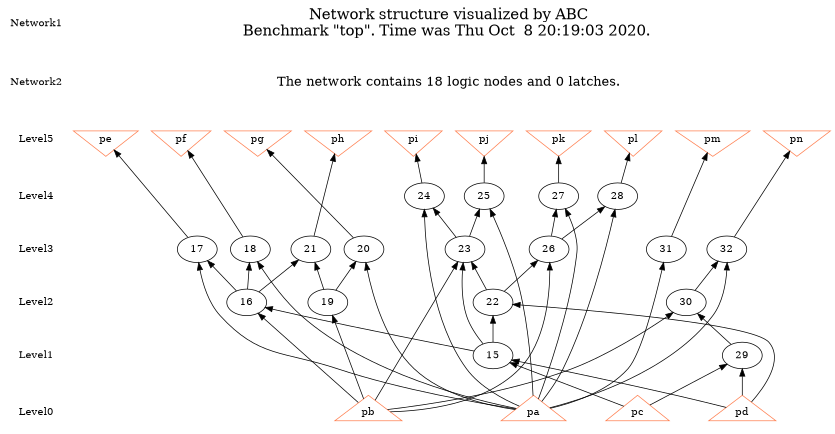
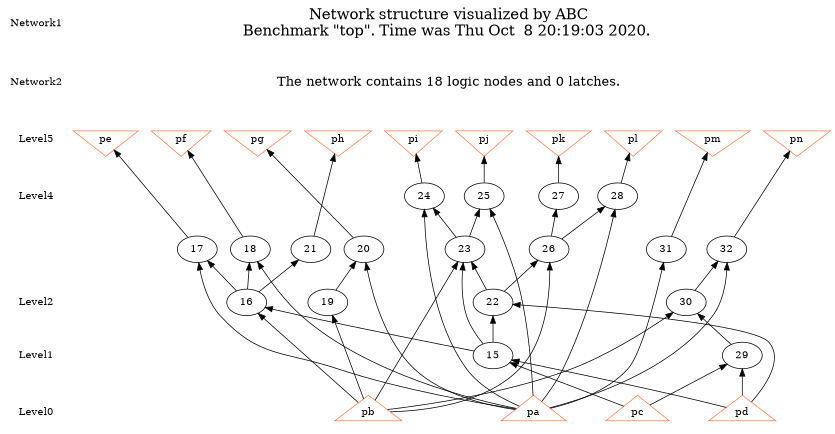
node "Level3": removed
edge "19" -> "21": removed
edge "pa" -> "27": removed
